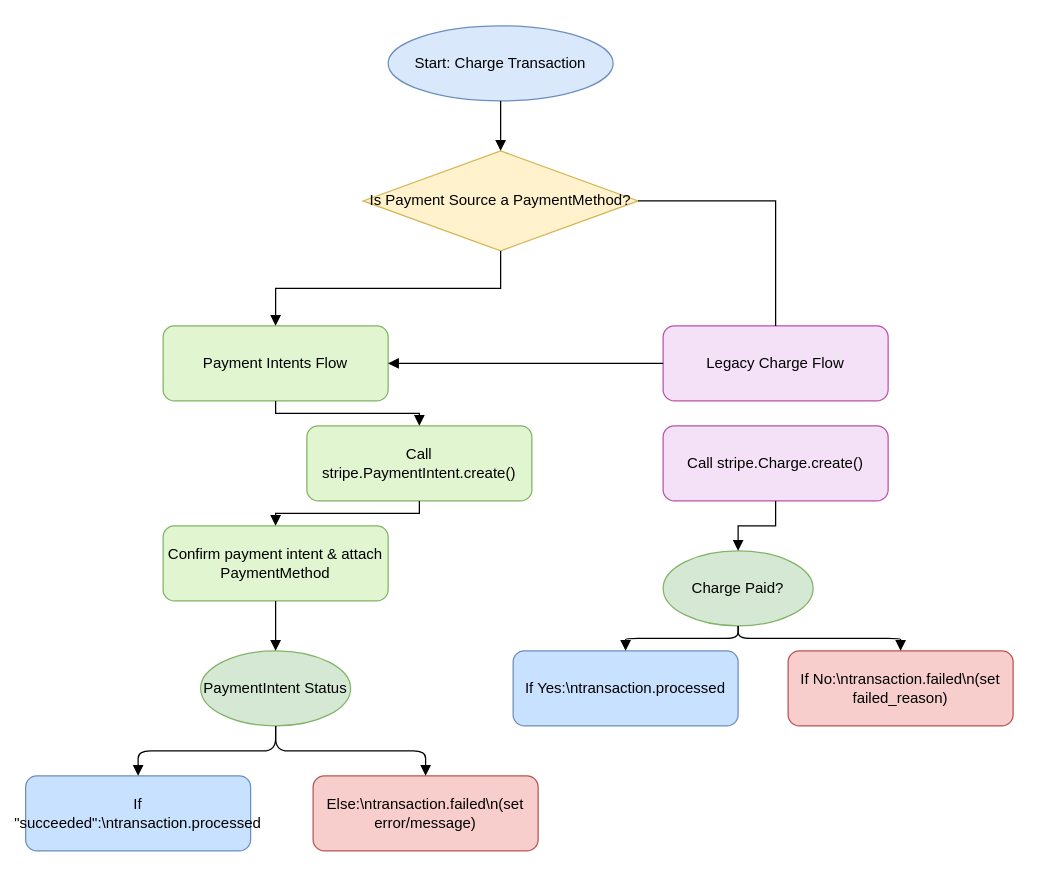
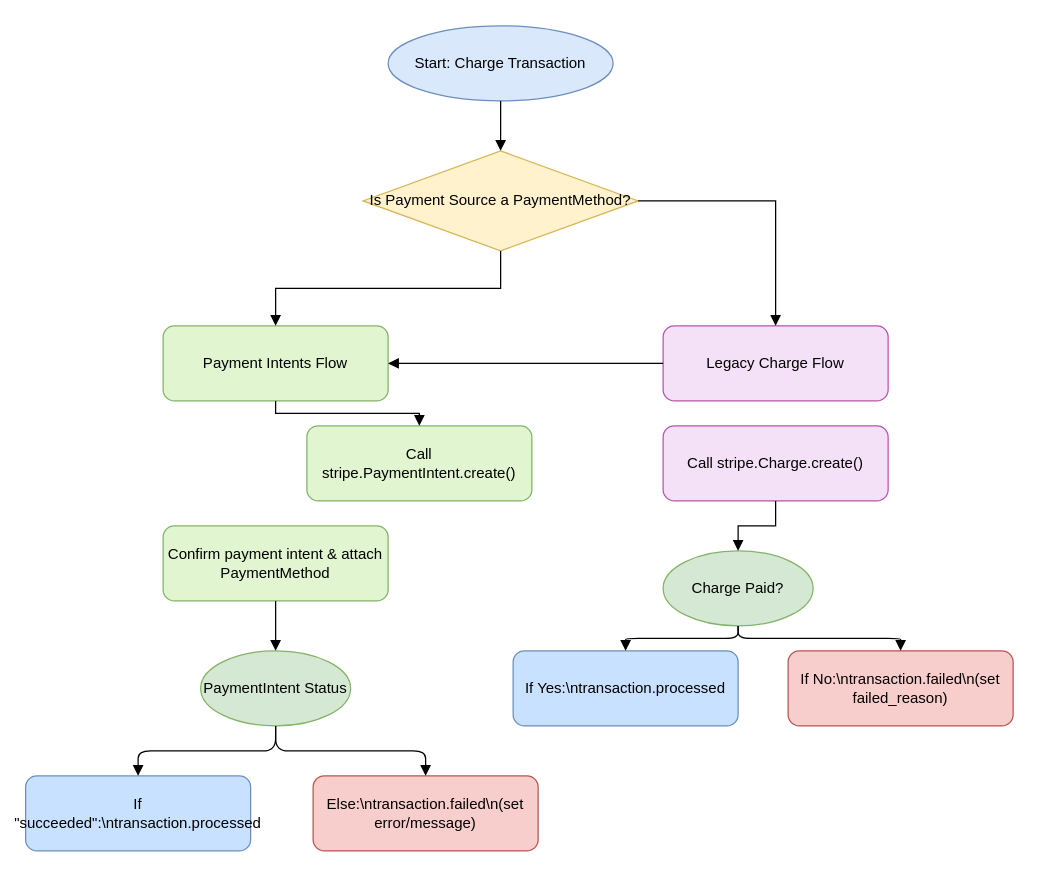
edge "Is Payment Source a PaymentMethod?" -- "Legacy Charge Flow": arrowhead none -> block
edge "Call stripe.PaymentIntent.create()" -> "Confirm payment intent & attach PaymentMethod": removed
